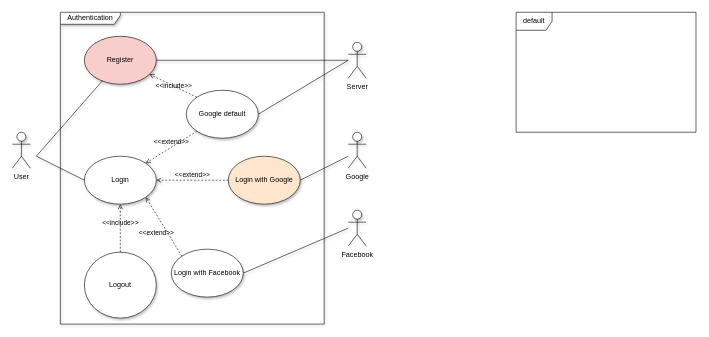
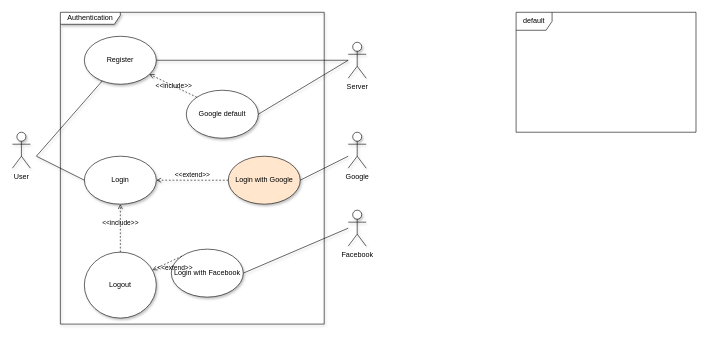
node "Register": fillcolor #f8cecc -> #ffffff
edge "Google default" -> "Login": removed, label "<<extend>>"
edge "Login with Facebook" -> "Login": now "Login with Facebook" -> "Logout"
